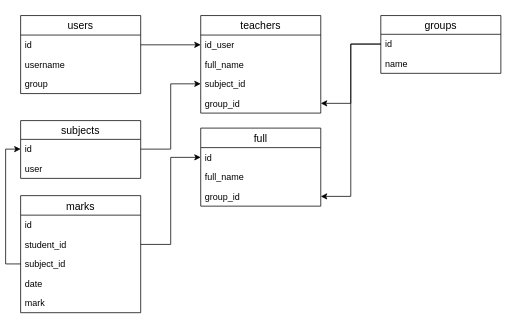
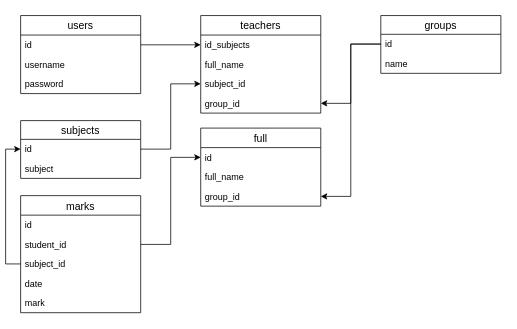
node "id_user": label "id_user" -> "id_subjects"
node "group": label "group" -> "password"
node "user": label "user" -> "subject"
